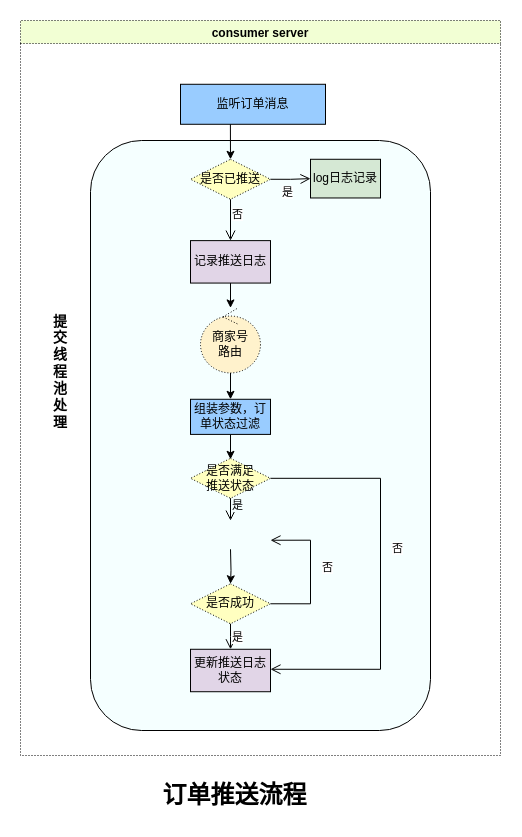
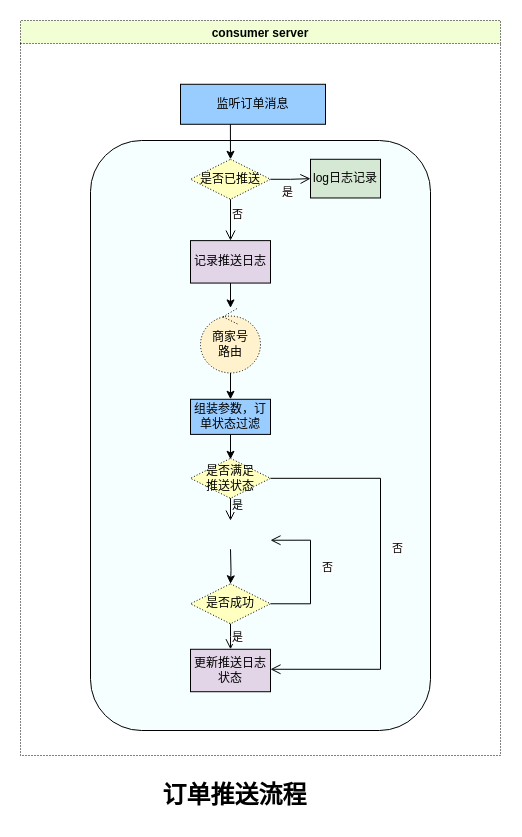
node "提交线程池处理": removed
